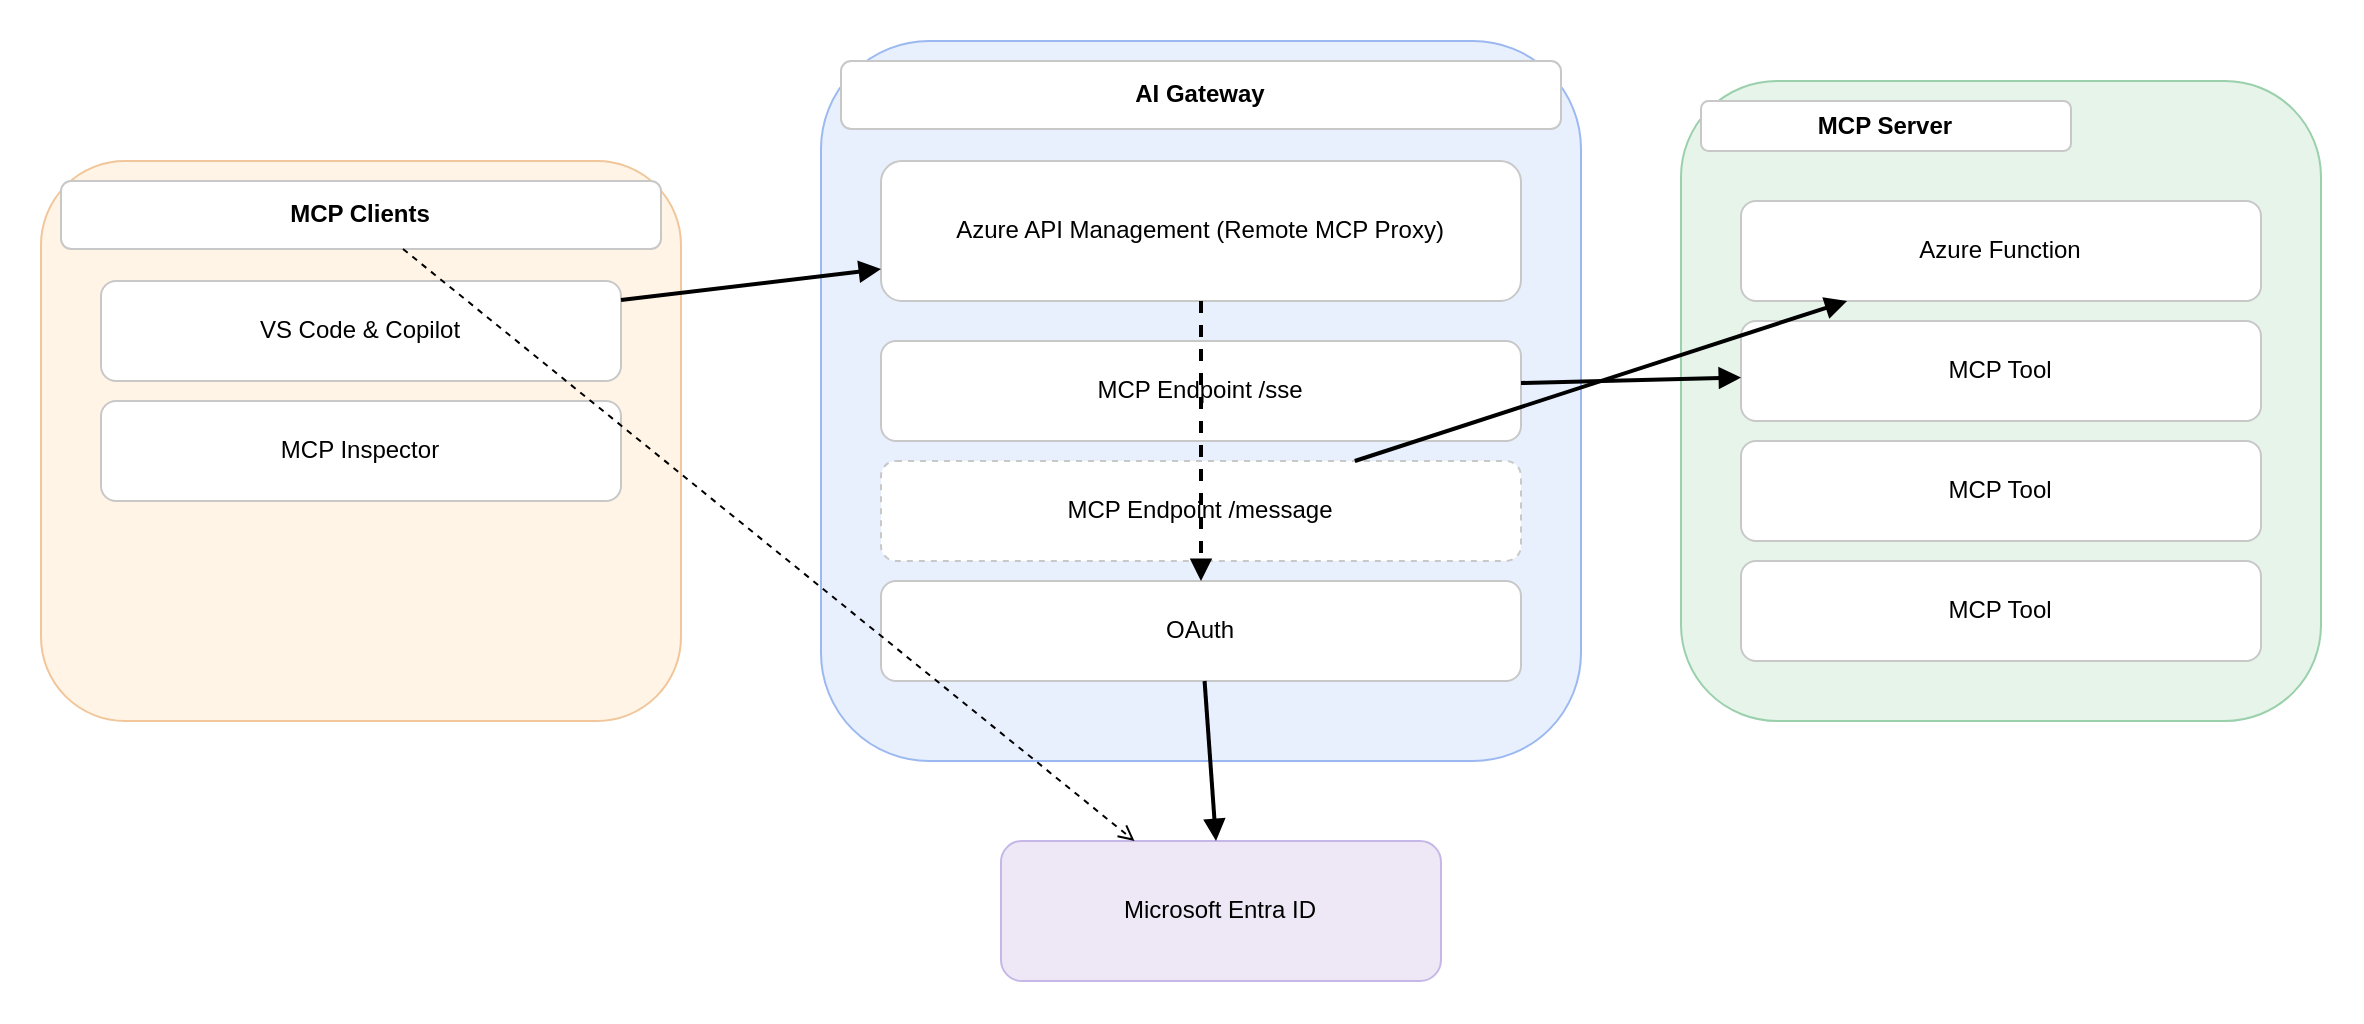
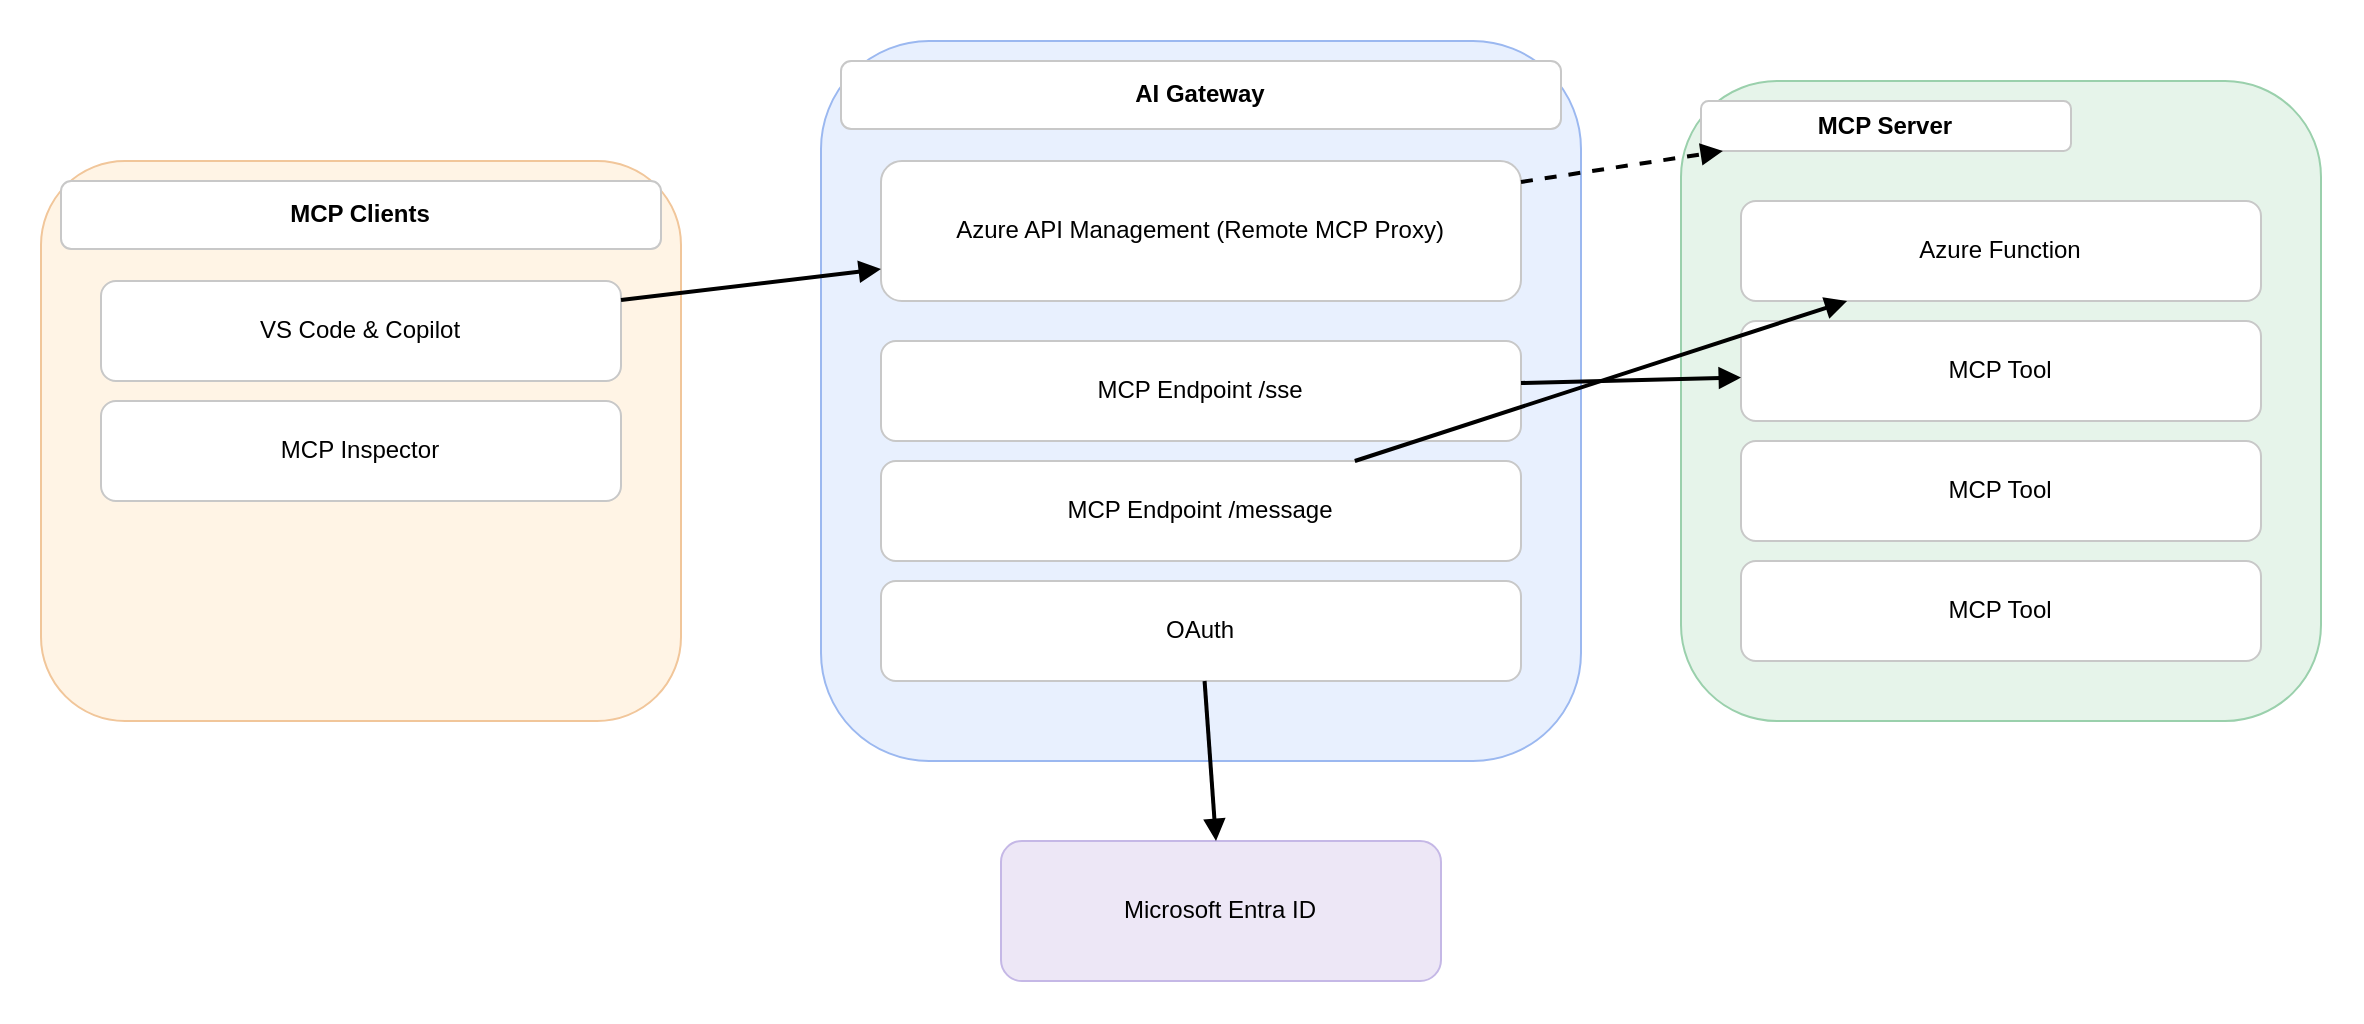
node "MCP Endpoint /message": style dashed -> solid
edge "MCP Clients" -> "Microsoft Entra ID": removed
edge "Azure API Management (Remote MCP Proxy)" -> "OAuth": now "Azure API Management (Remote MCP Proxy)" -> "MCP Server"
